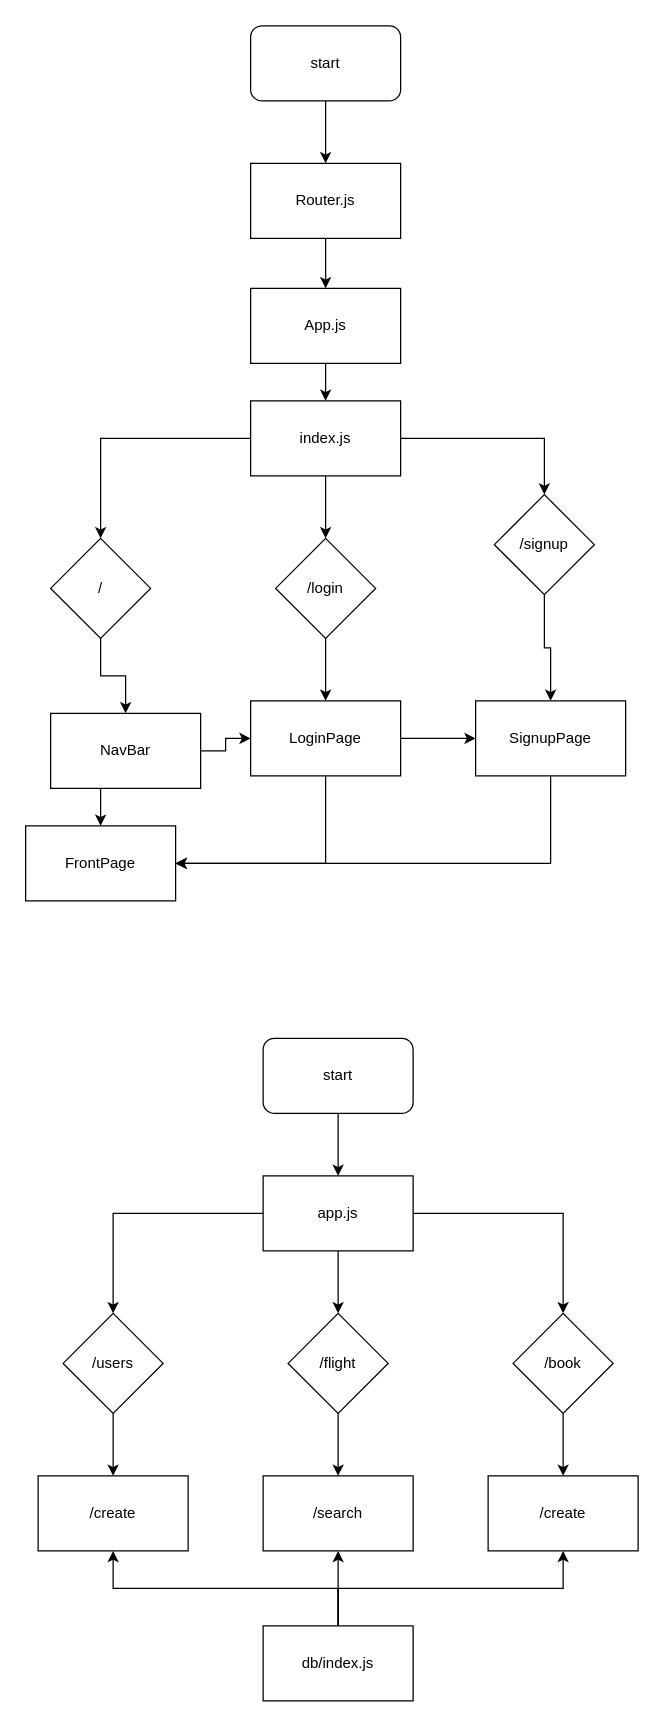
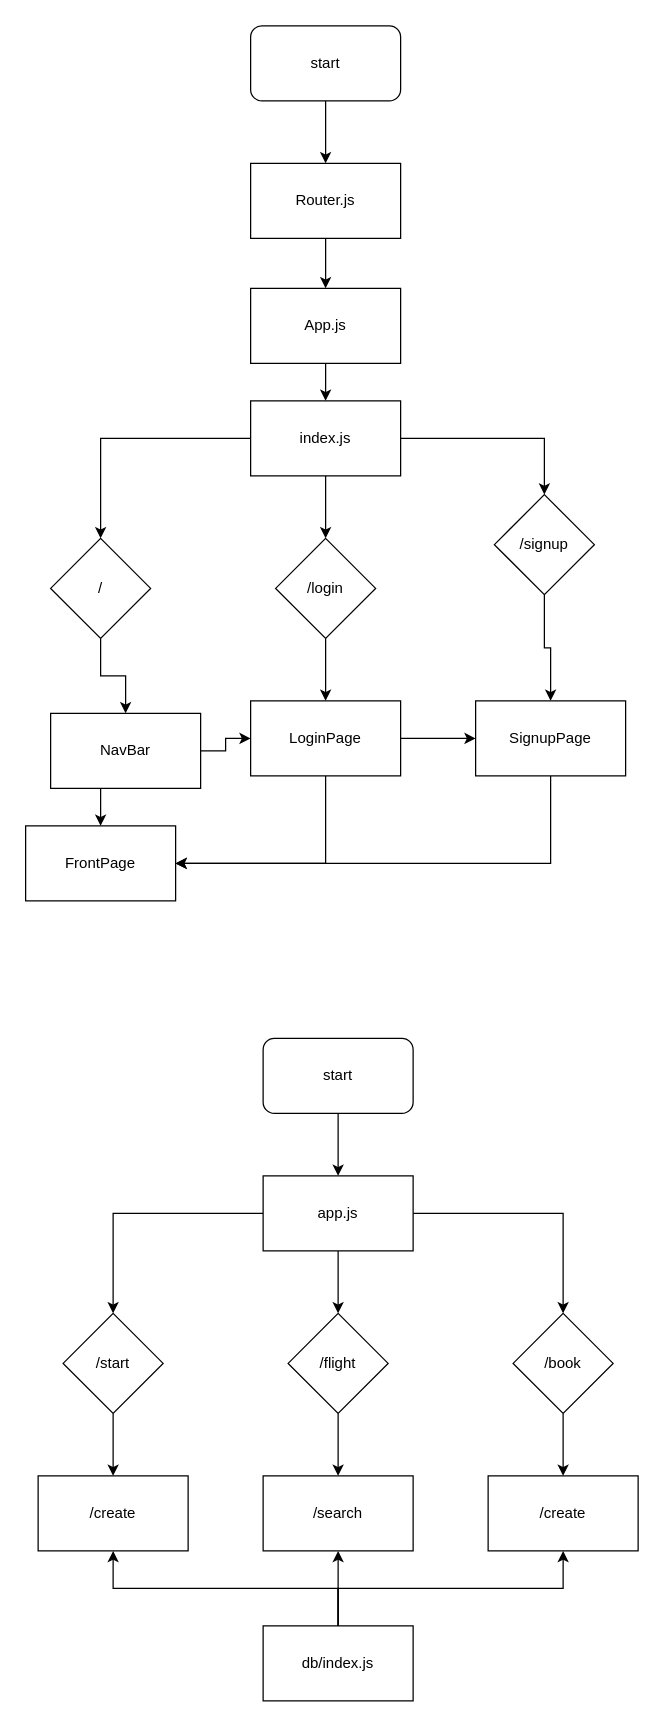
node "/users": label "/users" -> "/start"
